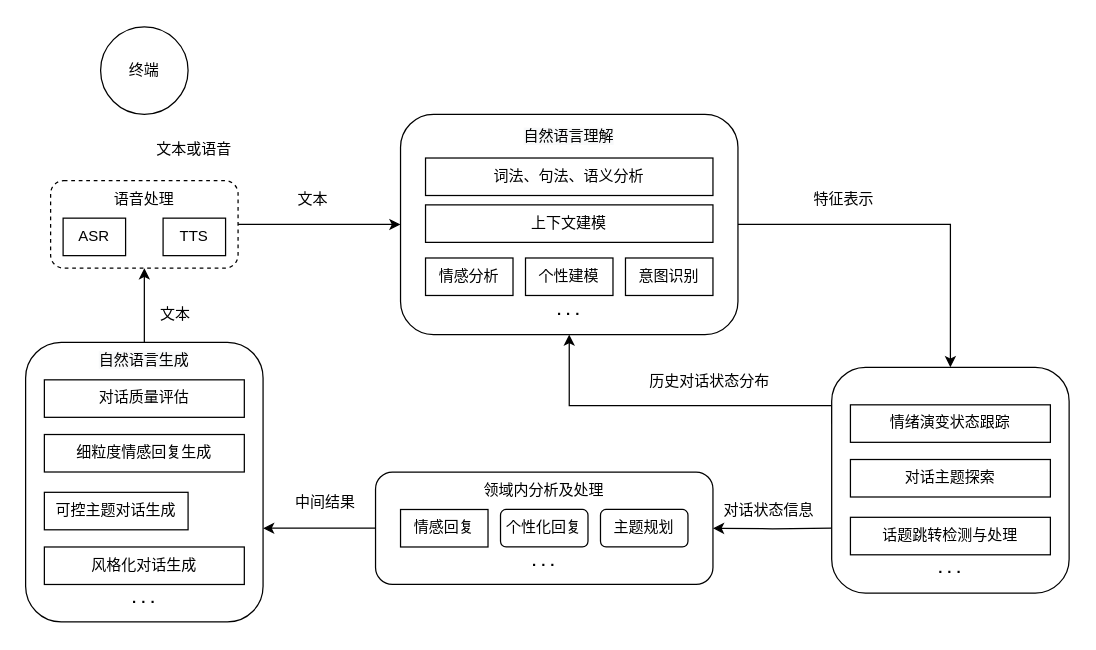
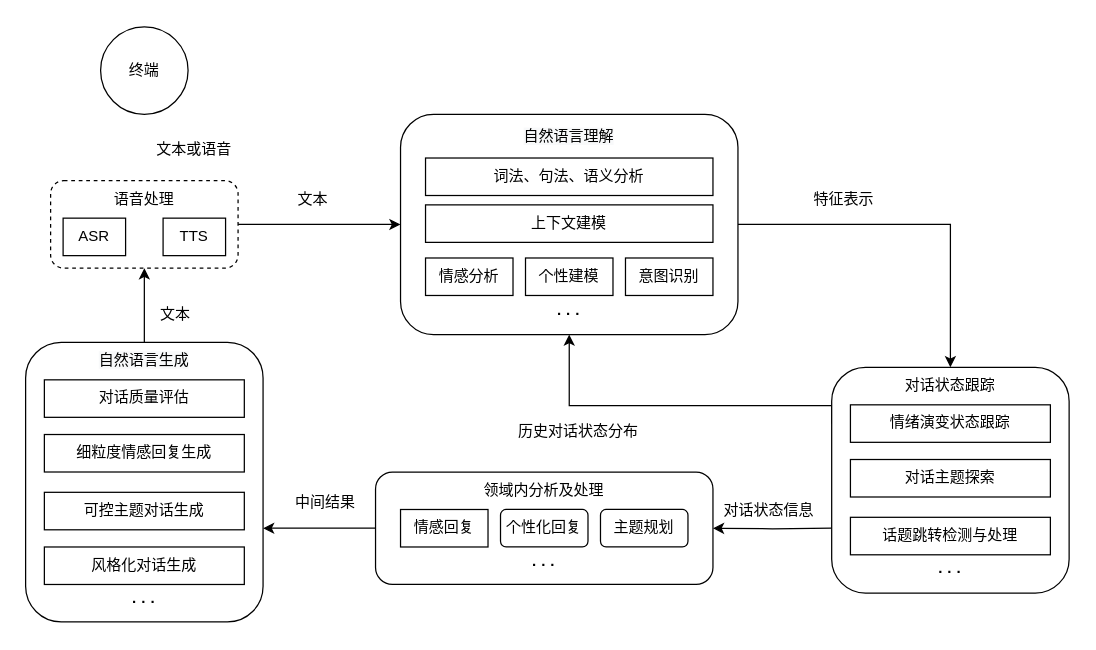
node "历史对话状态分布": moved (710, 382) -> (579, 432)
node "对话状态跟踪": added
node "可控主题对话生成": size 144x38 -> 200x38
